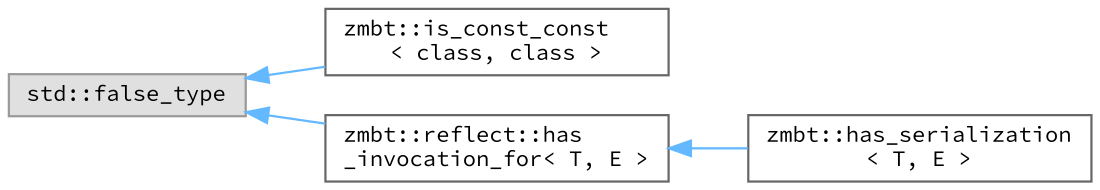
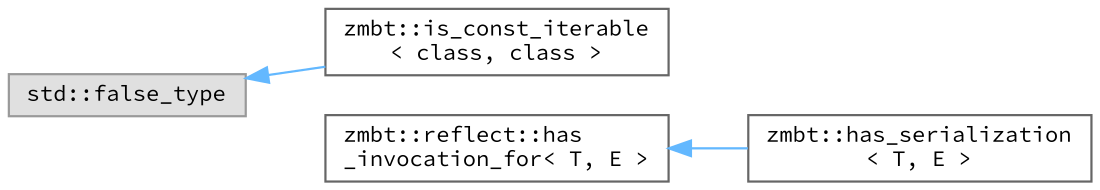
node "zmbt::is_const_const < class, class >": label "zmbt::is_const_const < class, class >" -> "zmbt::is_const_iterable < class, class >"
edge "zmbt::reflect::has _invocation_for< T, E >" -> "std::false_type": removed
